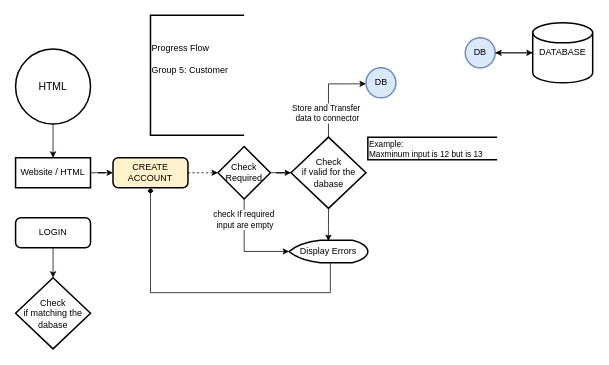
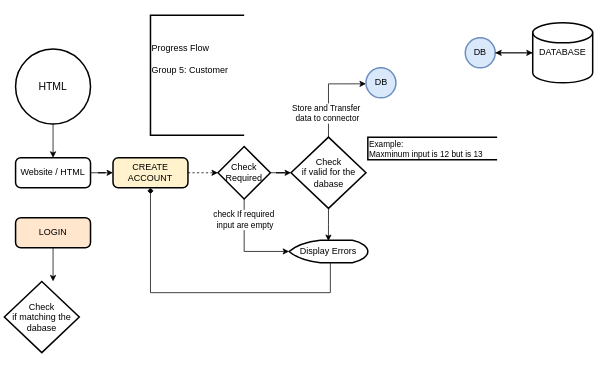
node "Website / HTML": shape rectangle -> rounded rectangle
node "LOGIN": fillcolor #ffffff -> #ffe6cc
node "Check if matching the dabase": moved (53, 314) -> (42, 317)
